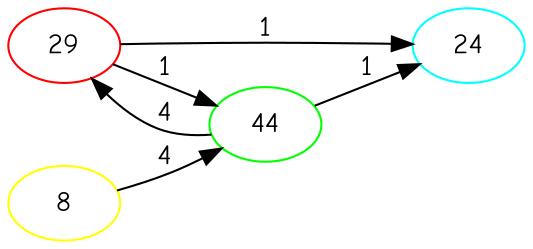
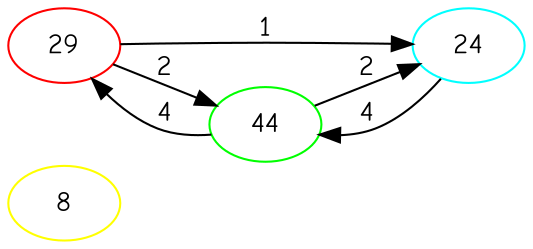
edge "29" -> "44": label "1" -> "2"
edge "44" -> "24": label "1" -> "2"
edge "8" -> "44": now "24" -> "44"
